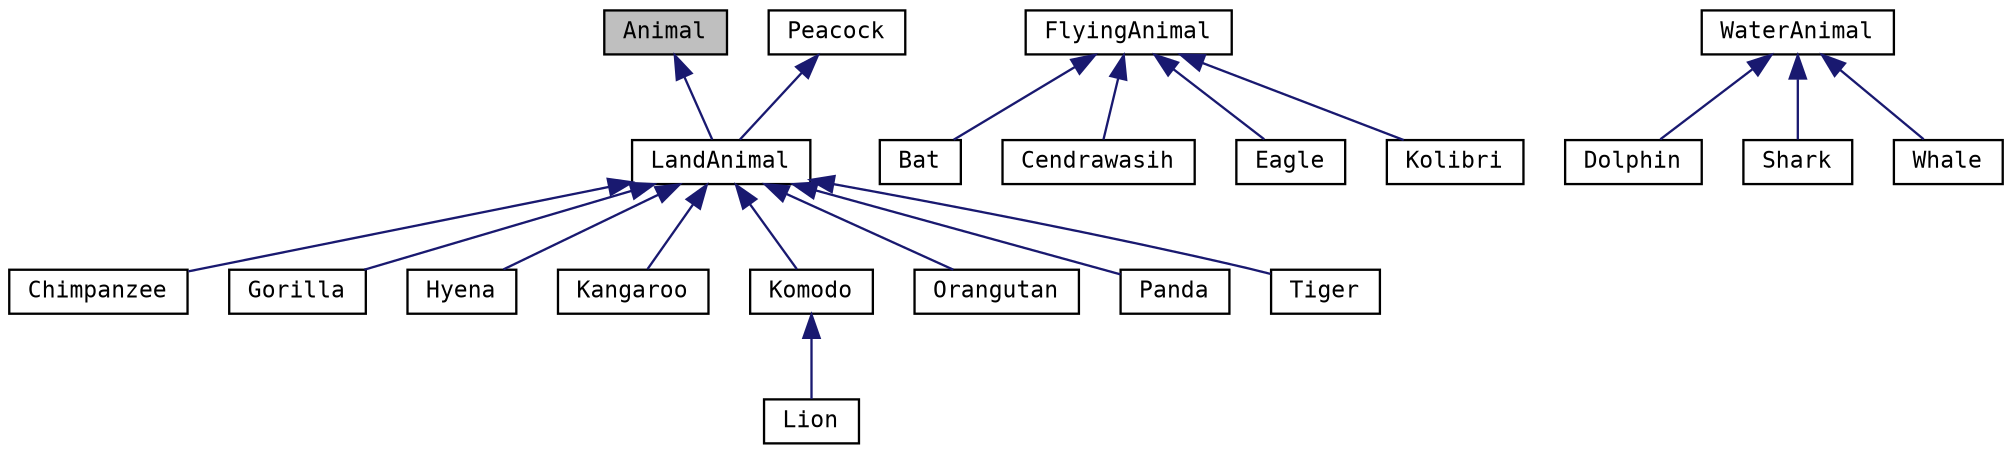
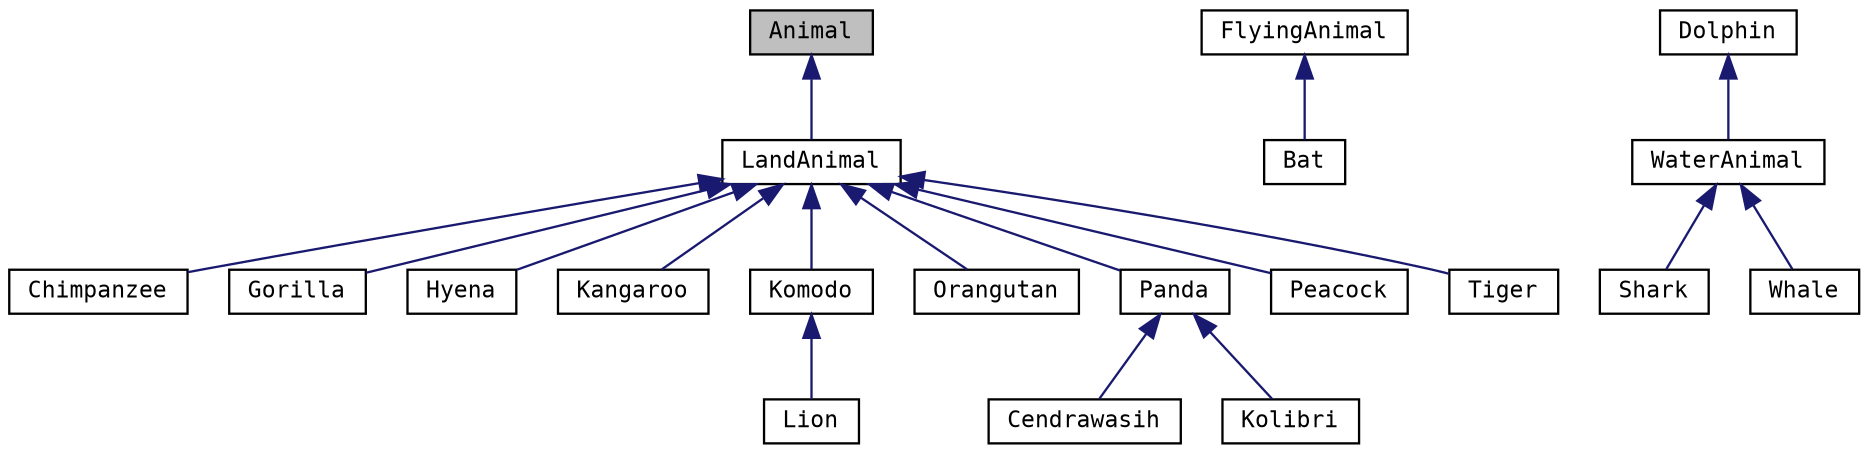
edge "Kolibri" -> "FlyingAnimal": now "Kolibri" -> "Panda"
edge "Dolphin" -> "WaterAnimal": reversed
edge "LandAnimal" -> "Peacock": reversed
edge "Cendrawasih" -> "FlyingAnimal": now "Cendrawasih" -> "Panda"
node "Eagle": removed
